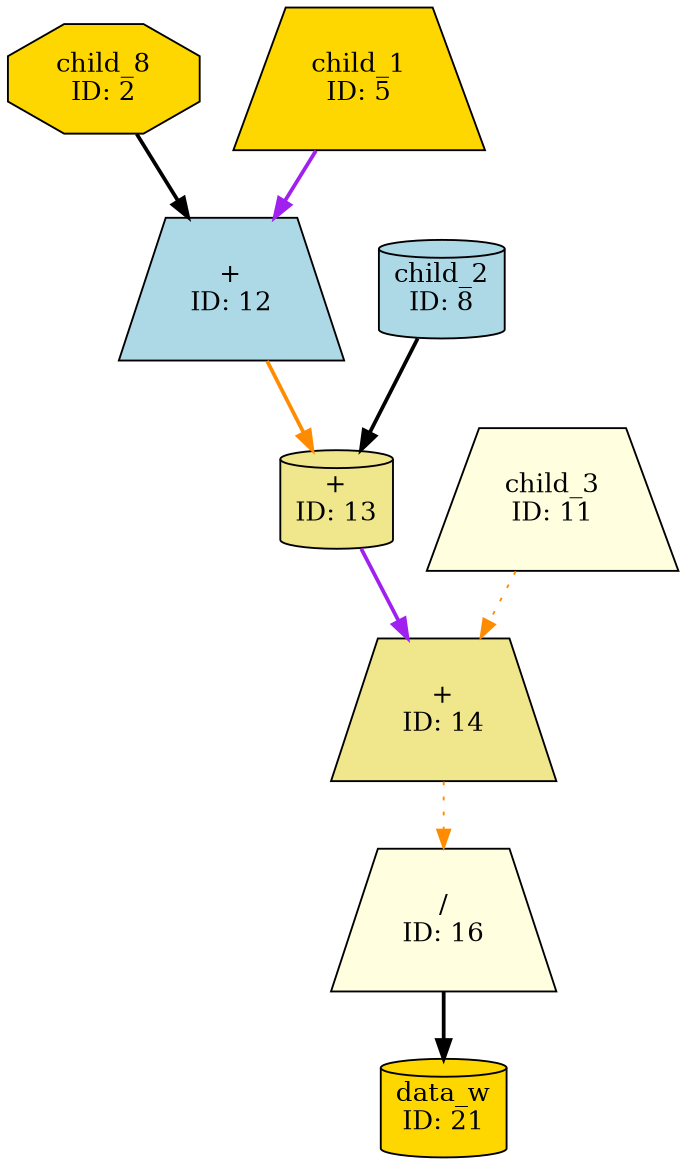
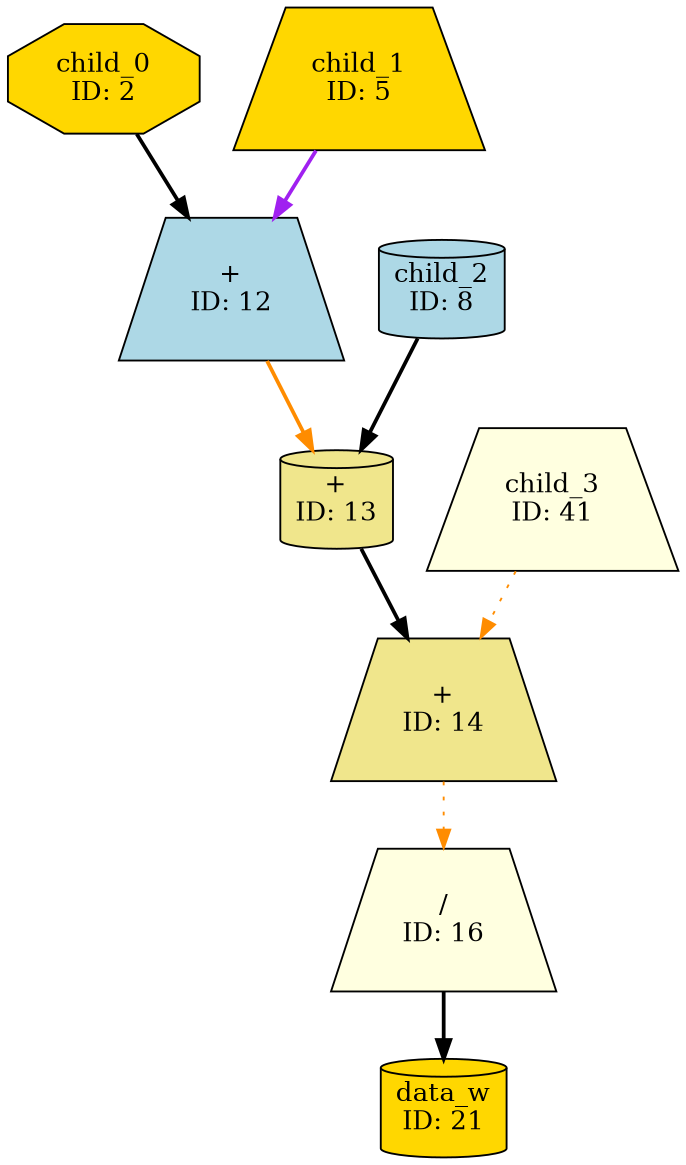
node "child_8 ID: 2": label "child_8 ID: 2" -> "child_0 ID: 2"
node "child_3 ID: 11": label "child_3 ID: 11" -> "child_3 ID: 41"
edge "+ ID: 13" -> "+ ID: 14": color purple -> black
